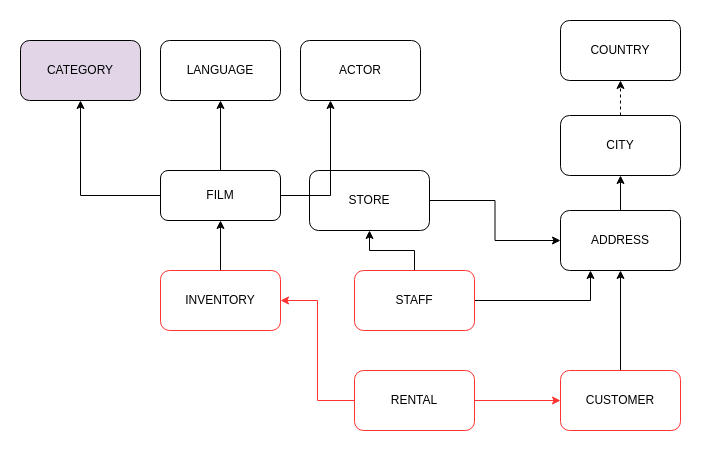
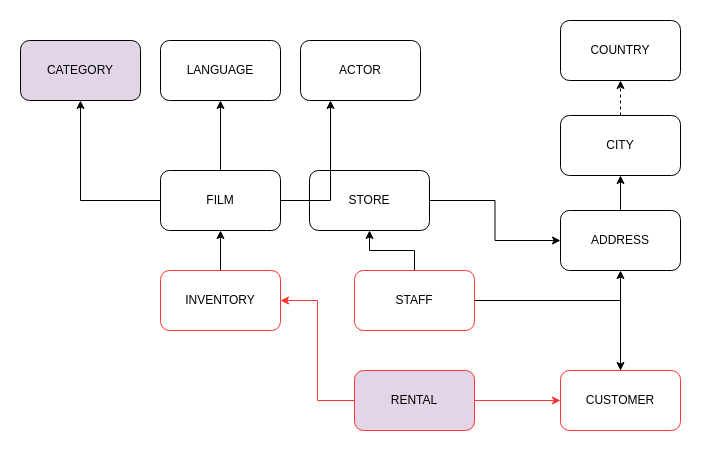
node "FILM": size 120x50 -> 120x60
edge "STAFF" -> "ADDRESS": now "STAFF" -> "CUSTOMER"
node "RENTAL": fillcolor #ffffff -> #e1d5e7
